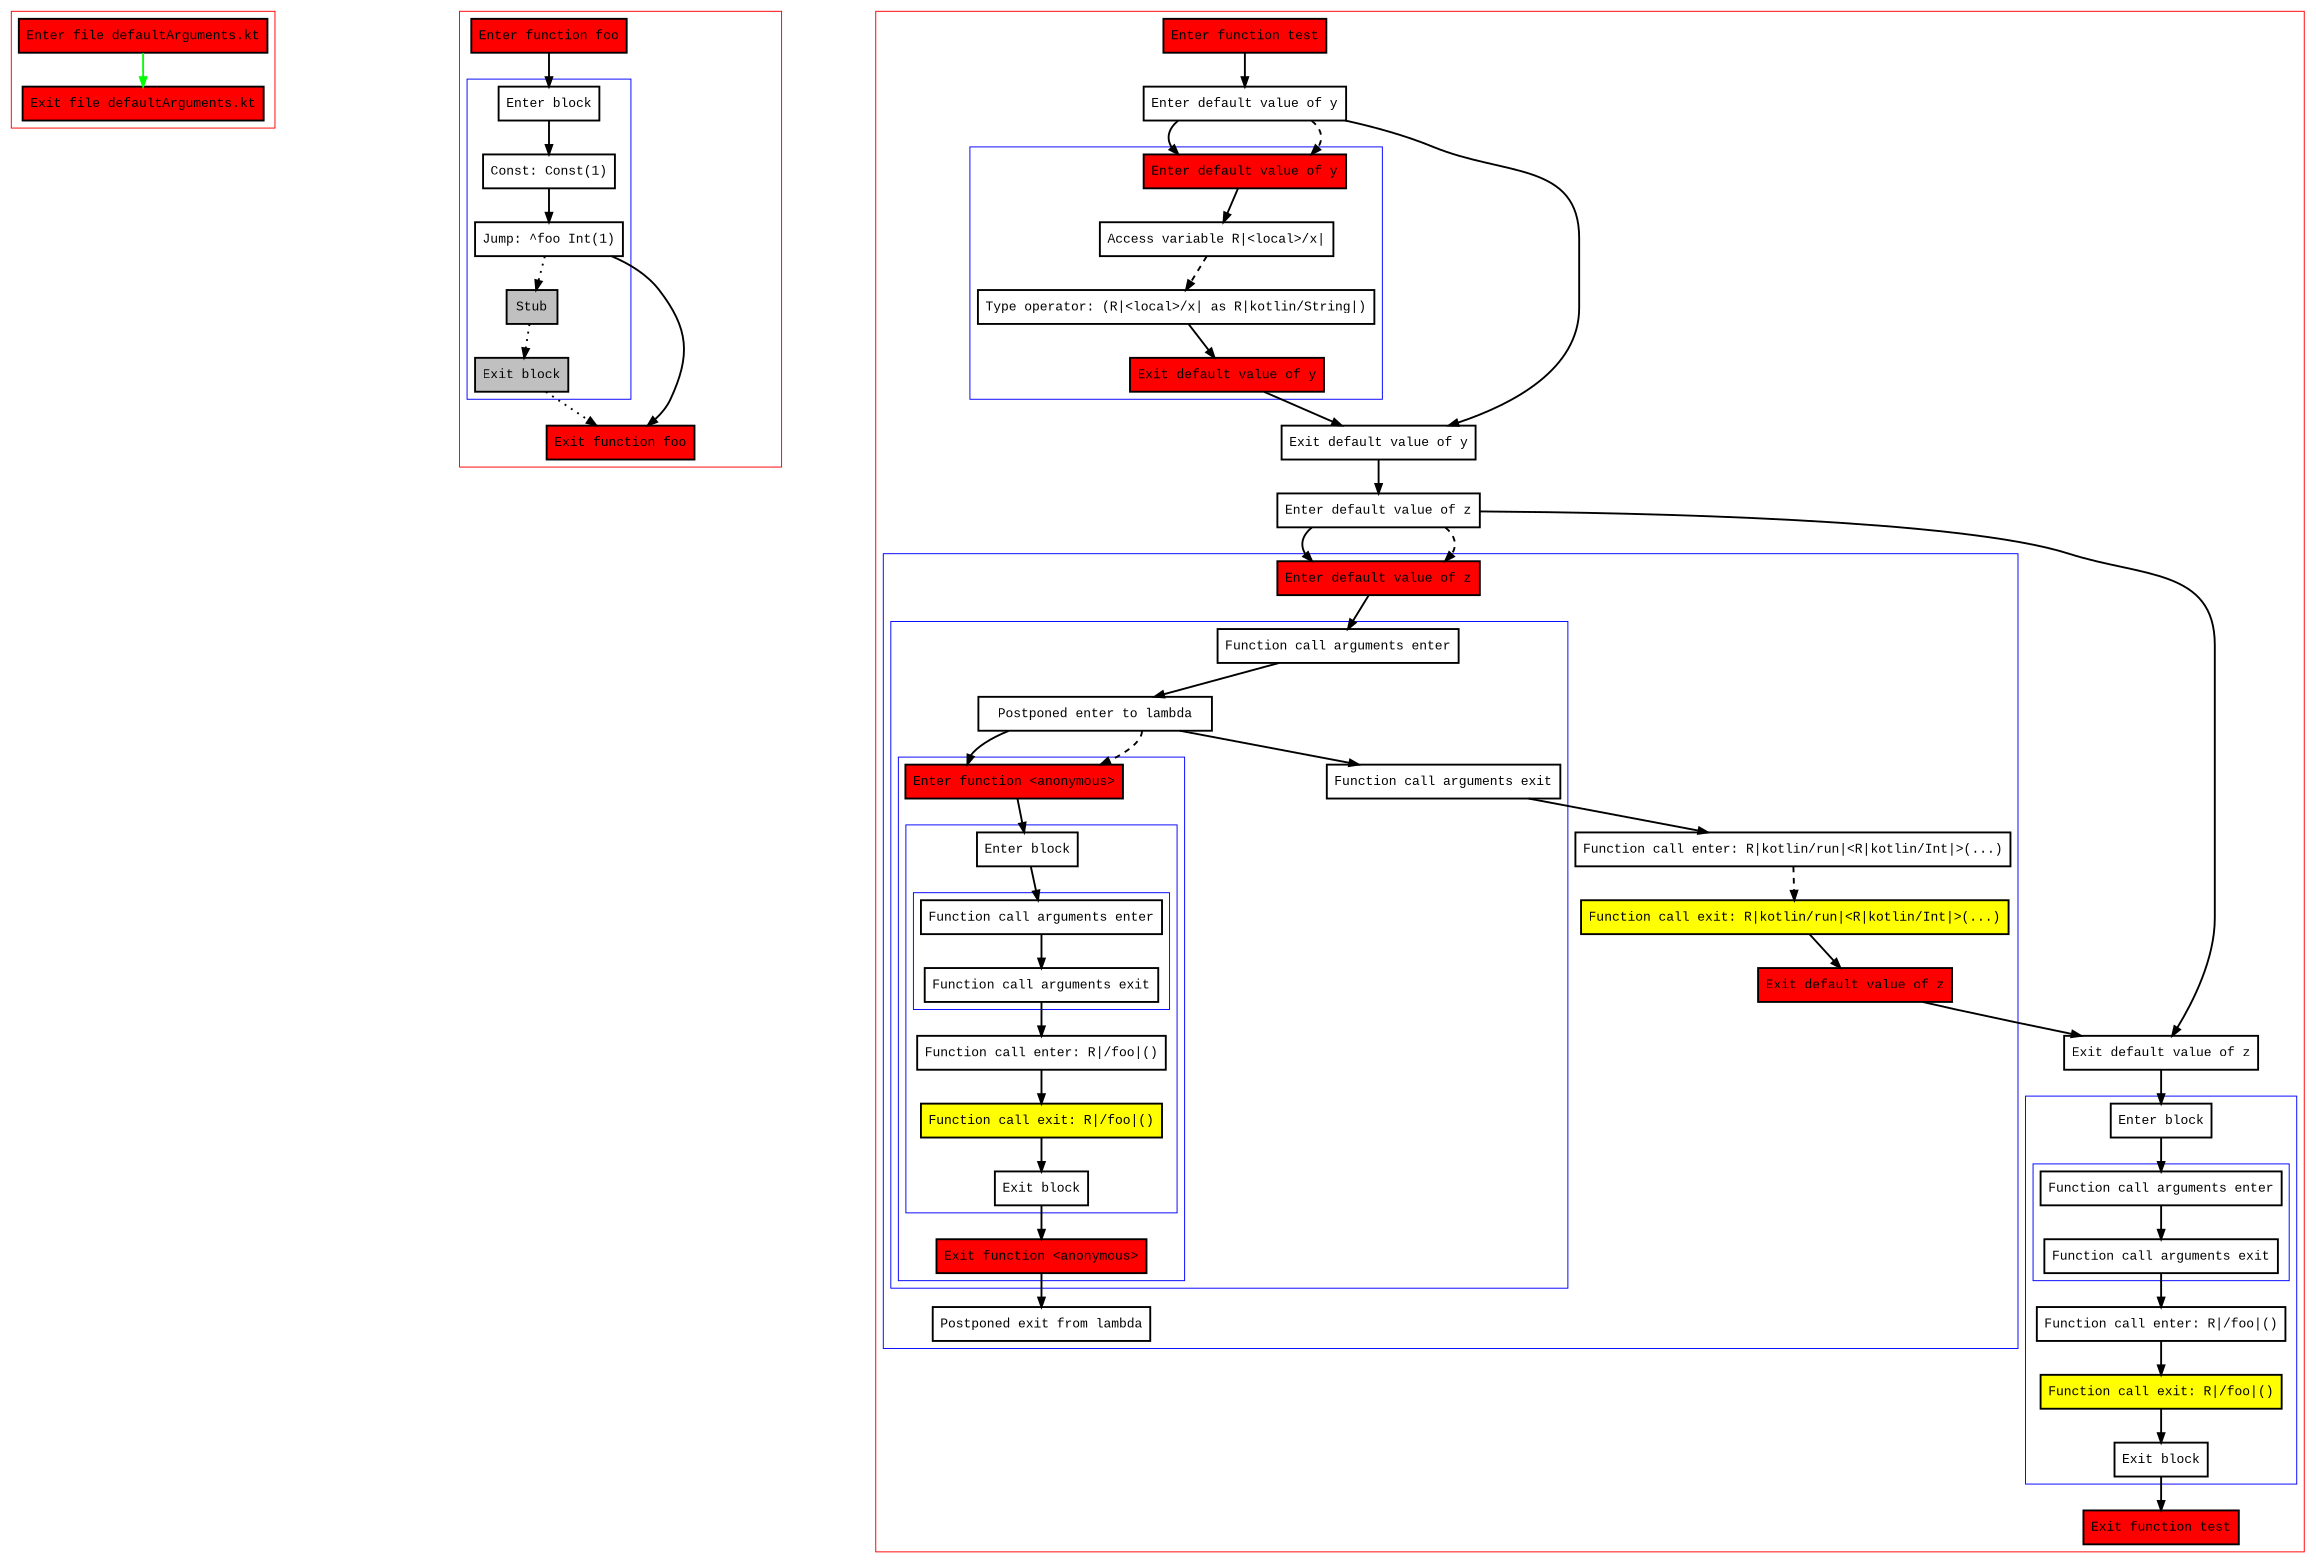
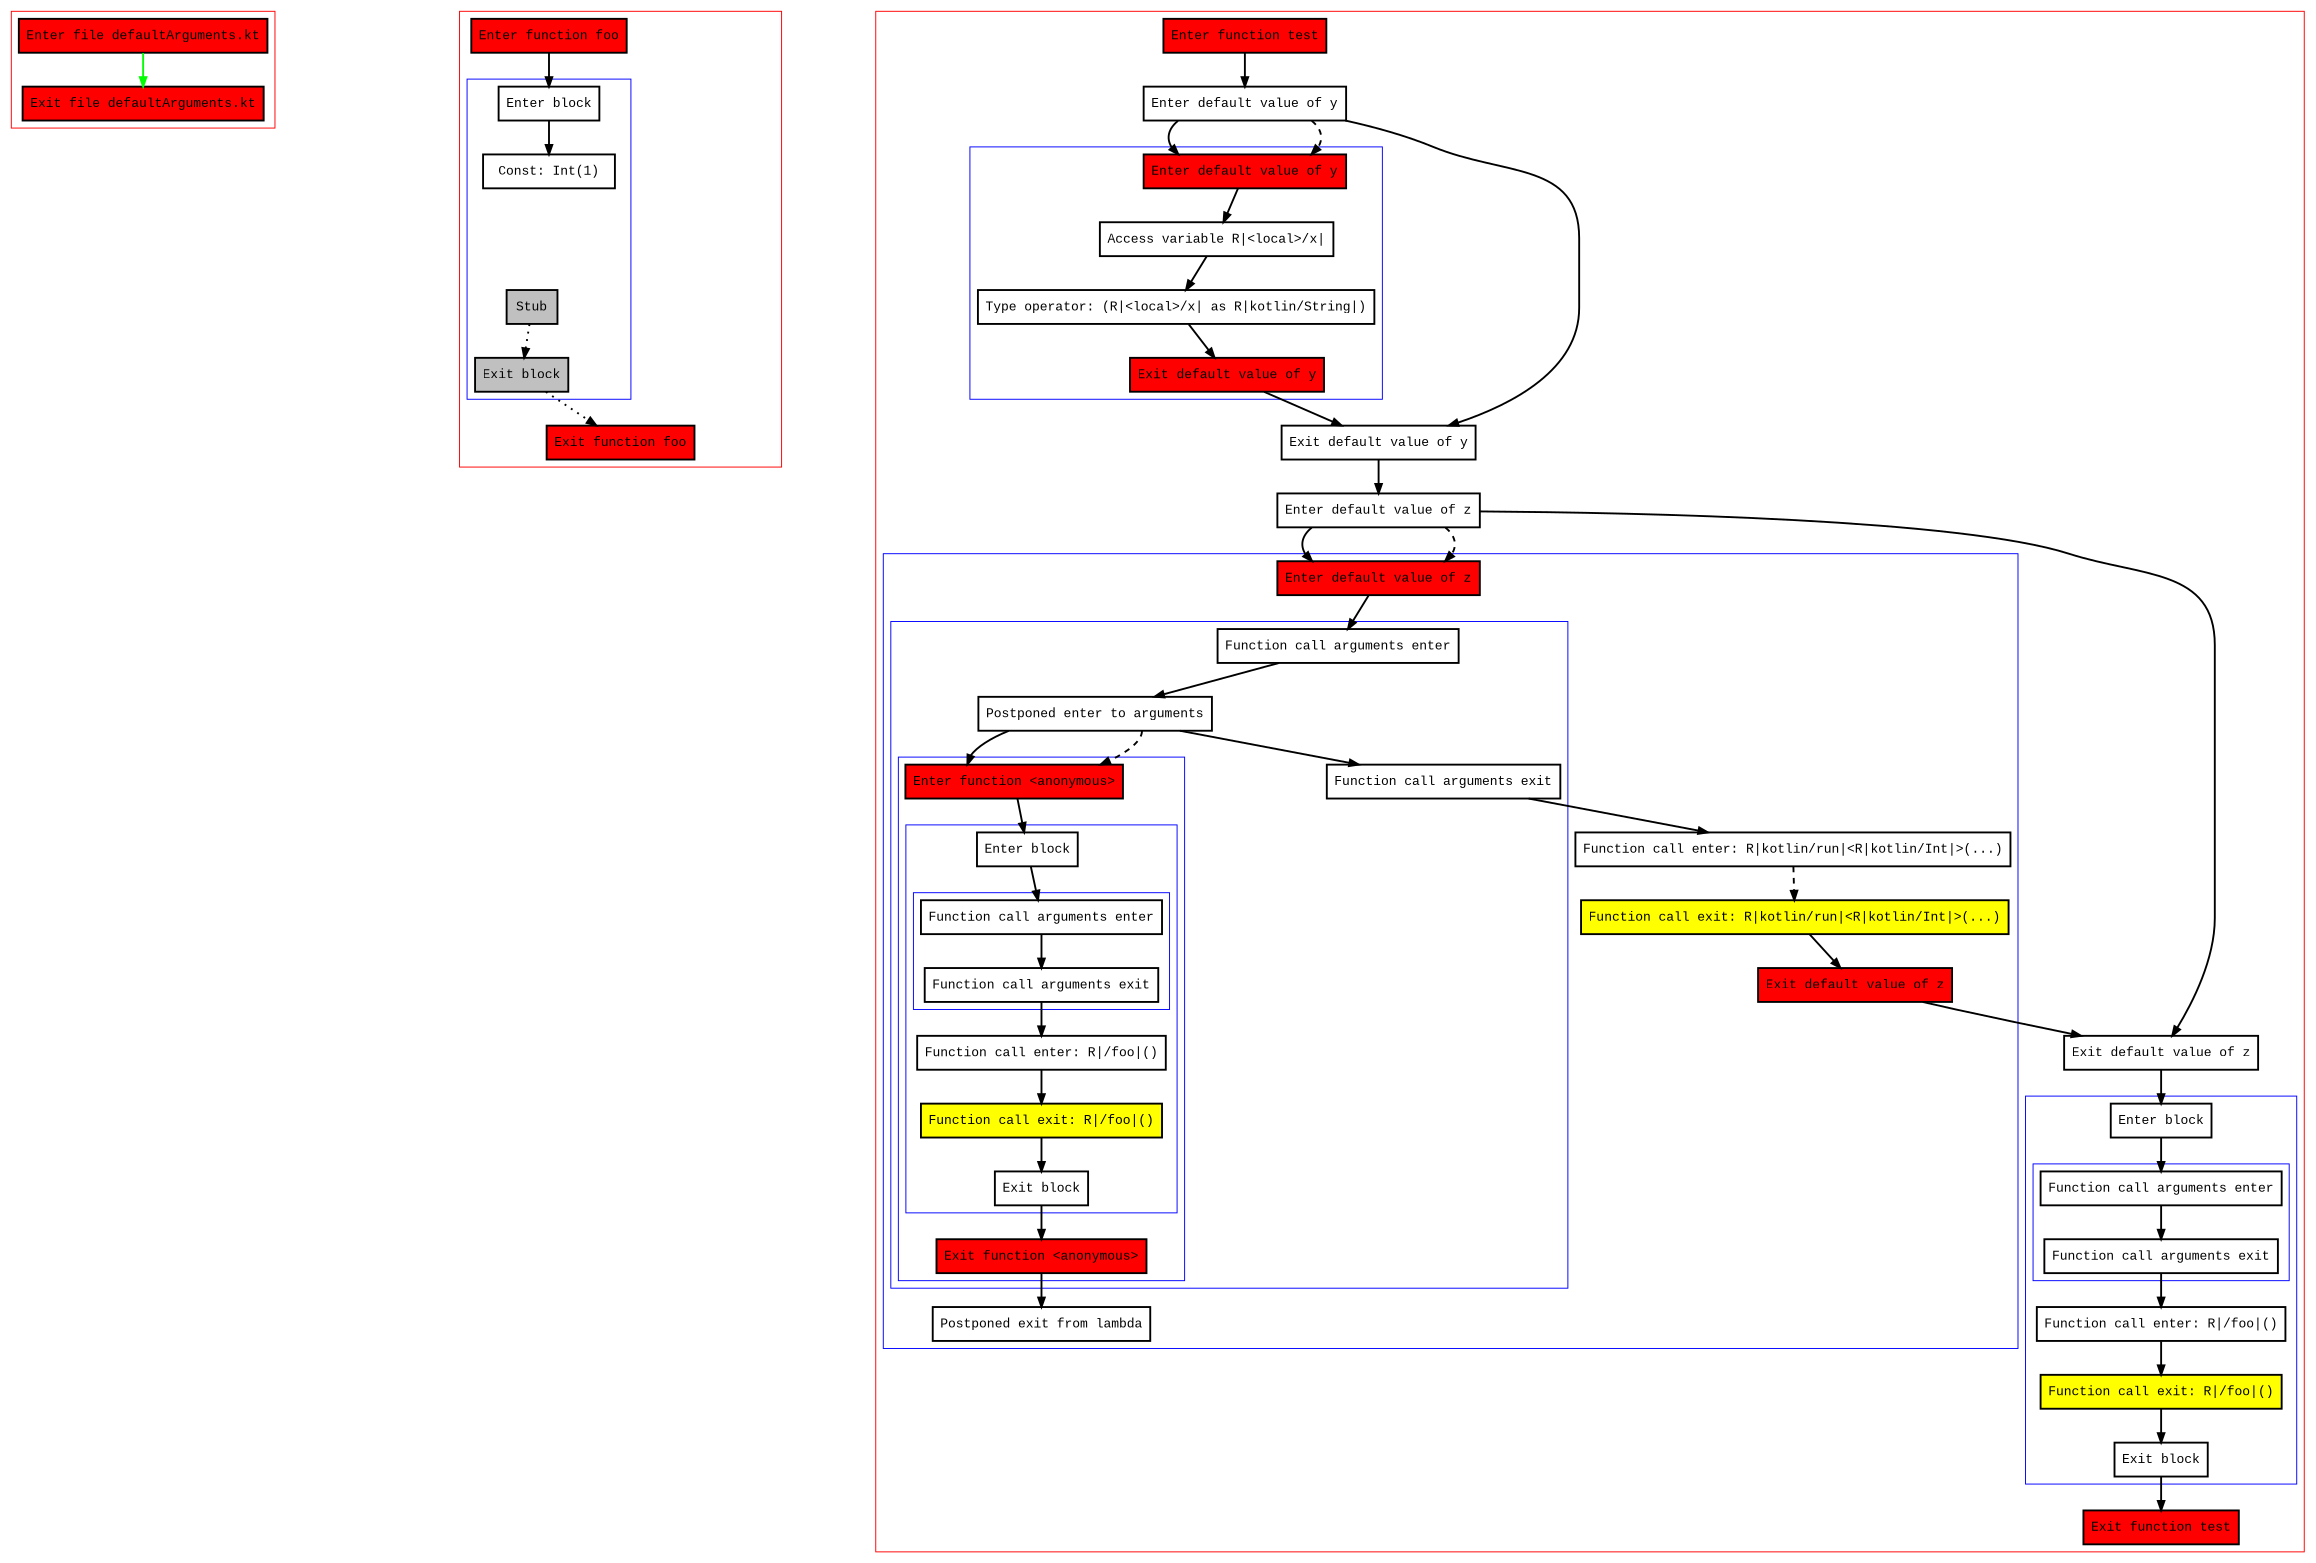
node "Const: Const(1)": label "Const: Const(1)" -> "Const: Int(1)"
node "Jump: ^foo Int(1)": removed
edge "Access variable R|<local>/x|" -> "Type operator: (R|<local>/x| as R|kotlin/String|)": style dashed -> solid
node "Postponed enter to lambda": label "Postponed enter to lambda" -> "Postponed enter to arguments"
